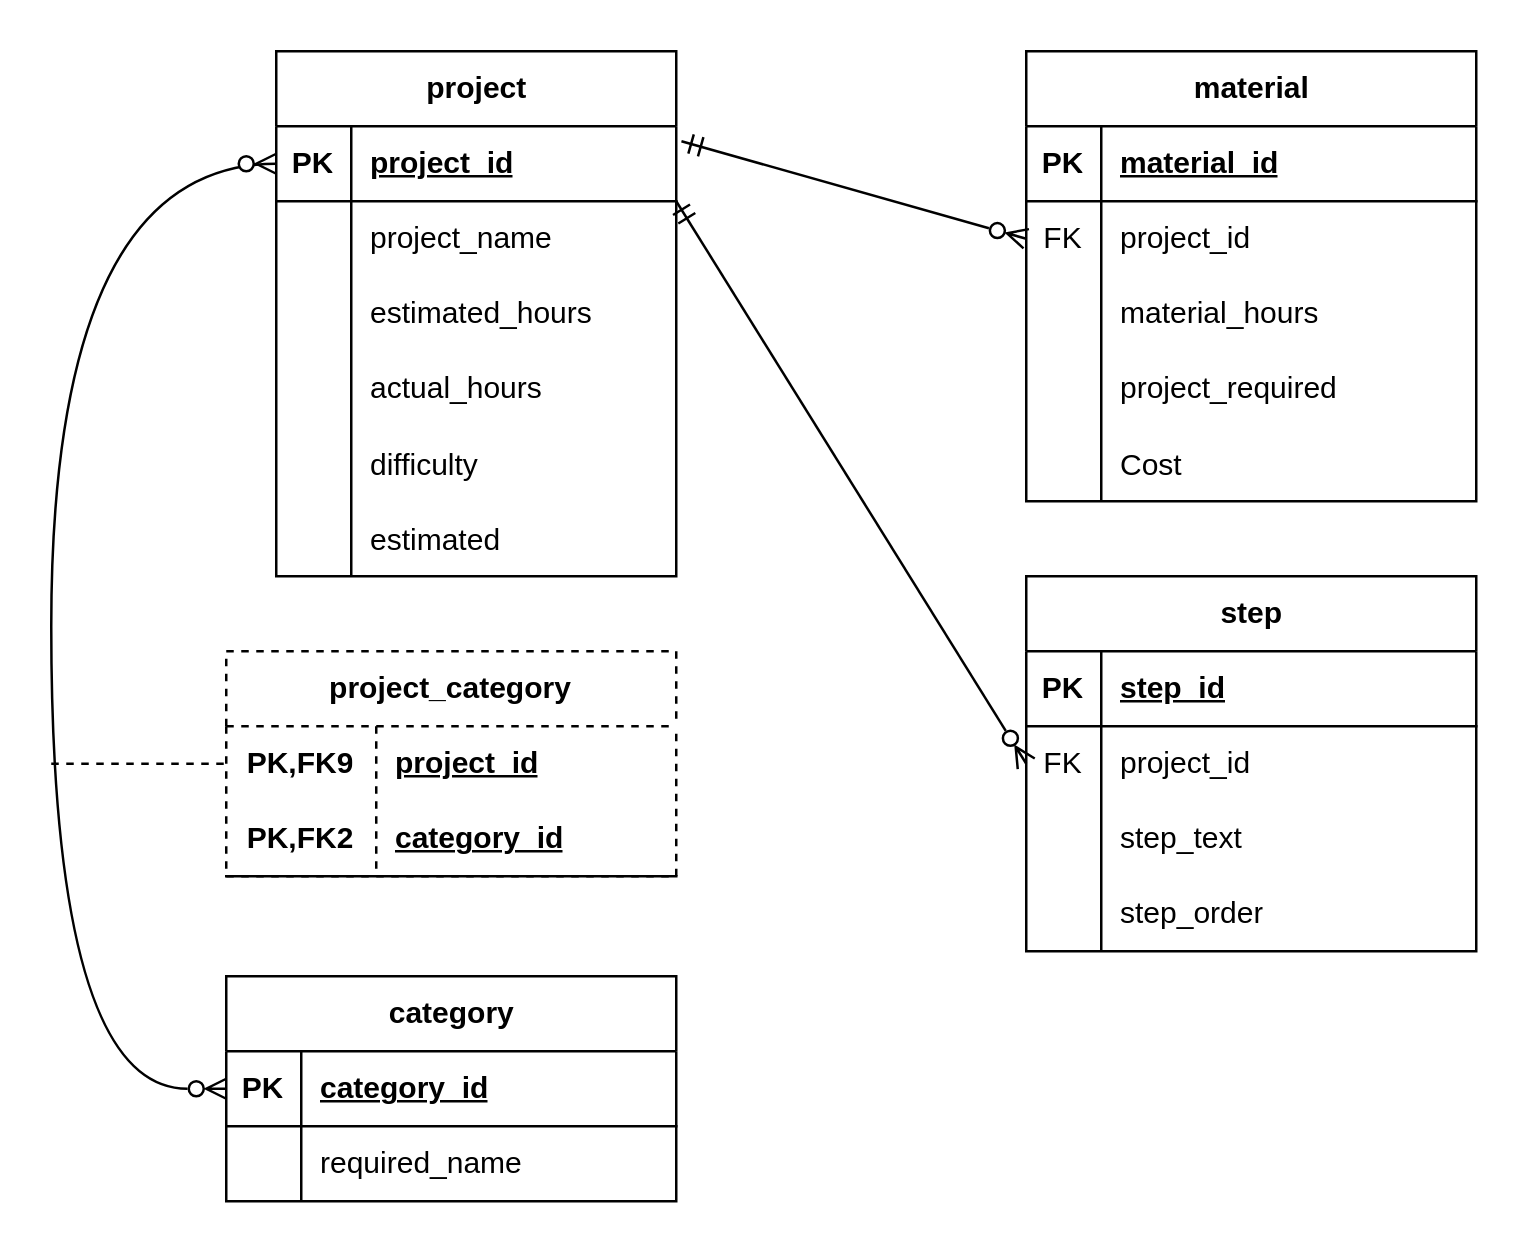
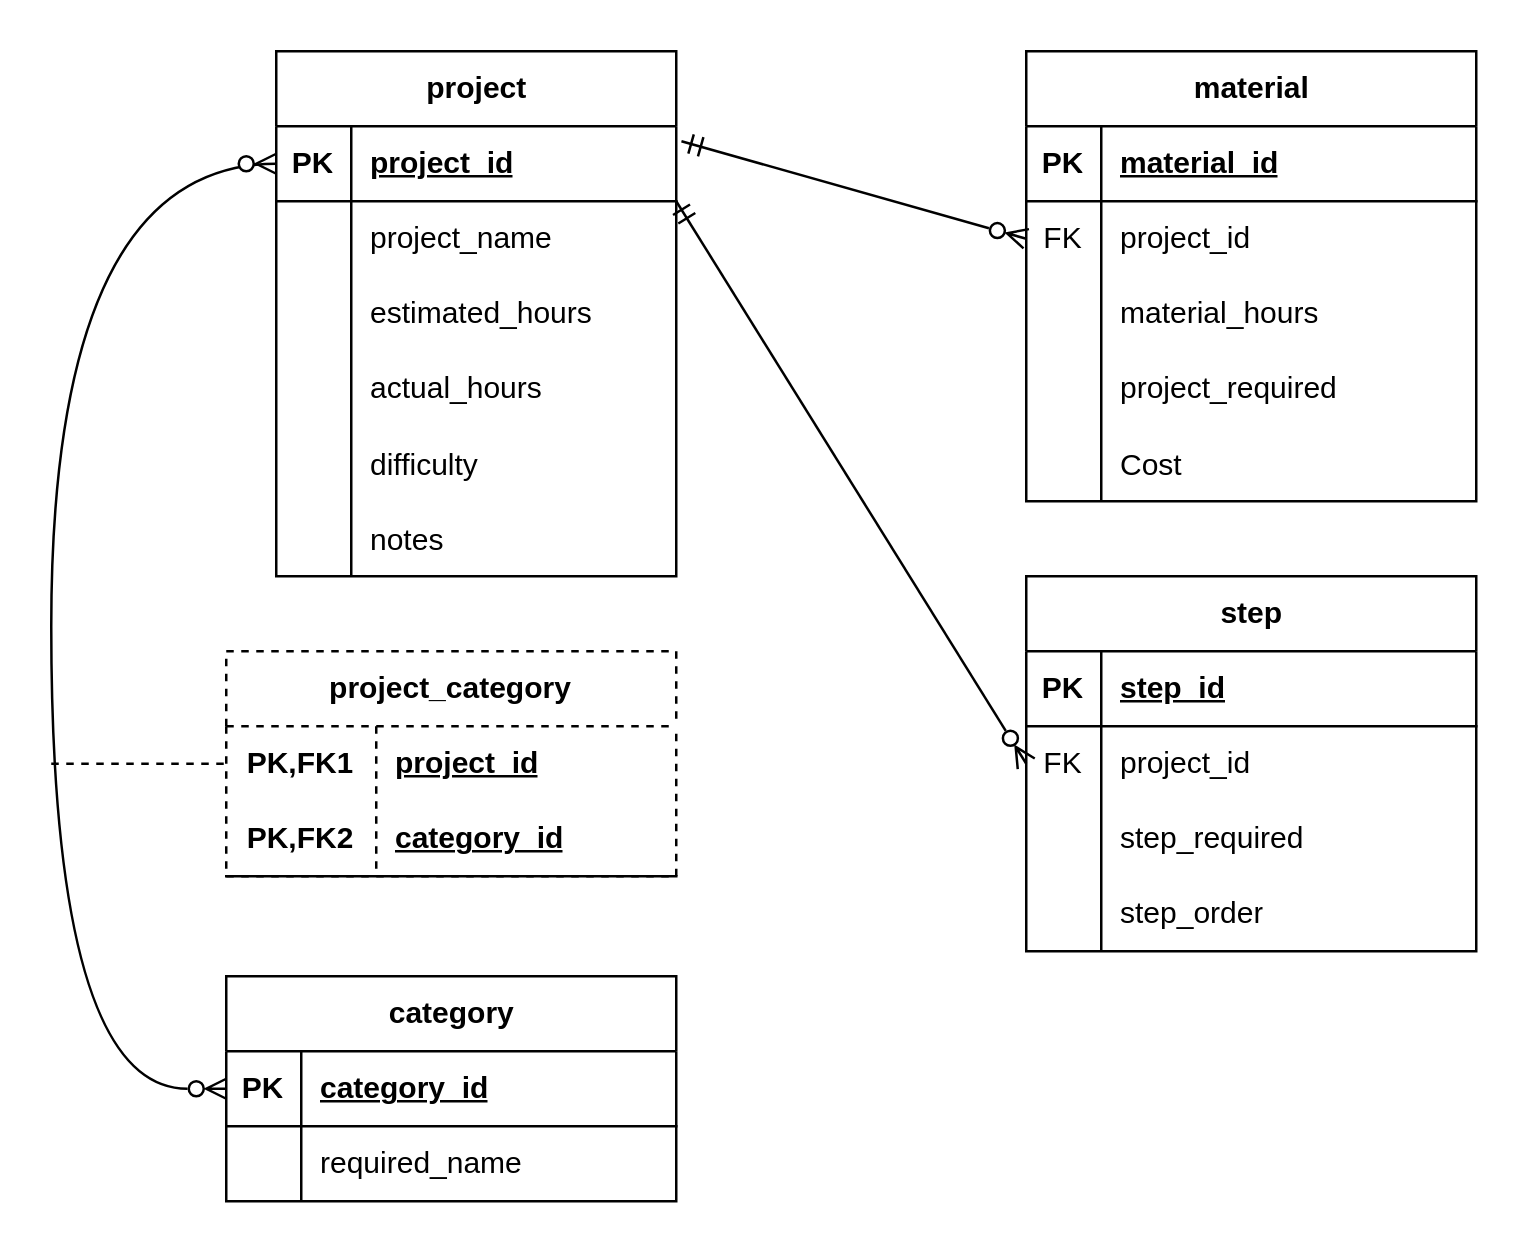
node "estimated": label "estimated" -> "notes"
node "PK,FK9": label "PK,FK9" -> "PK,FK1"
node "step_text": label "step_text" -> "step_required"
